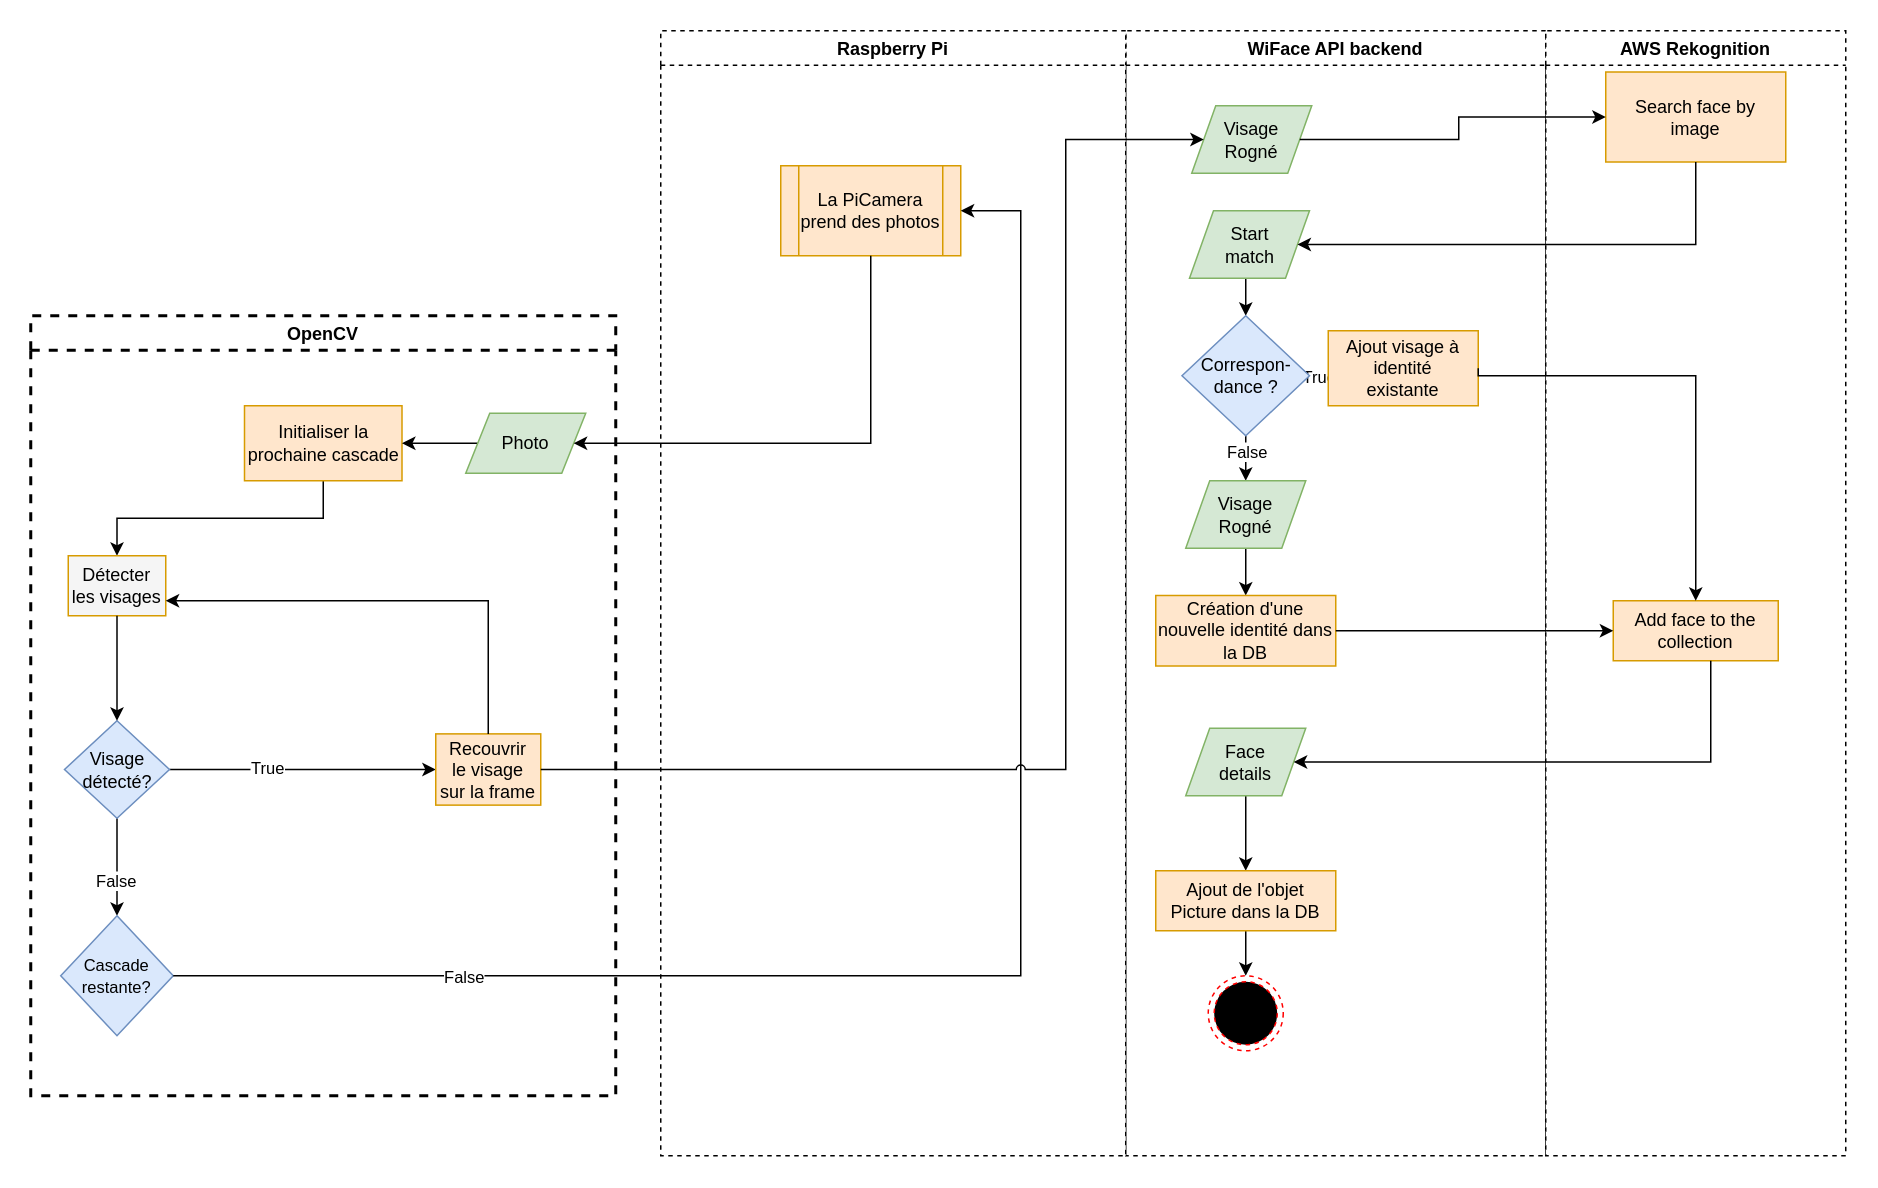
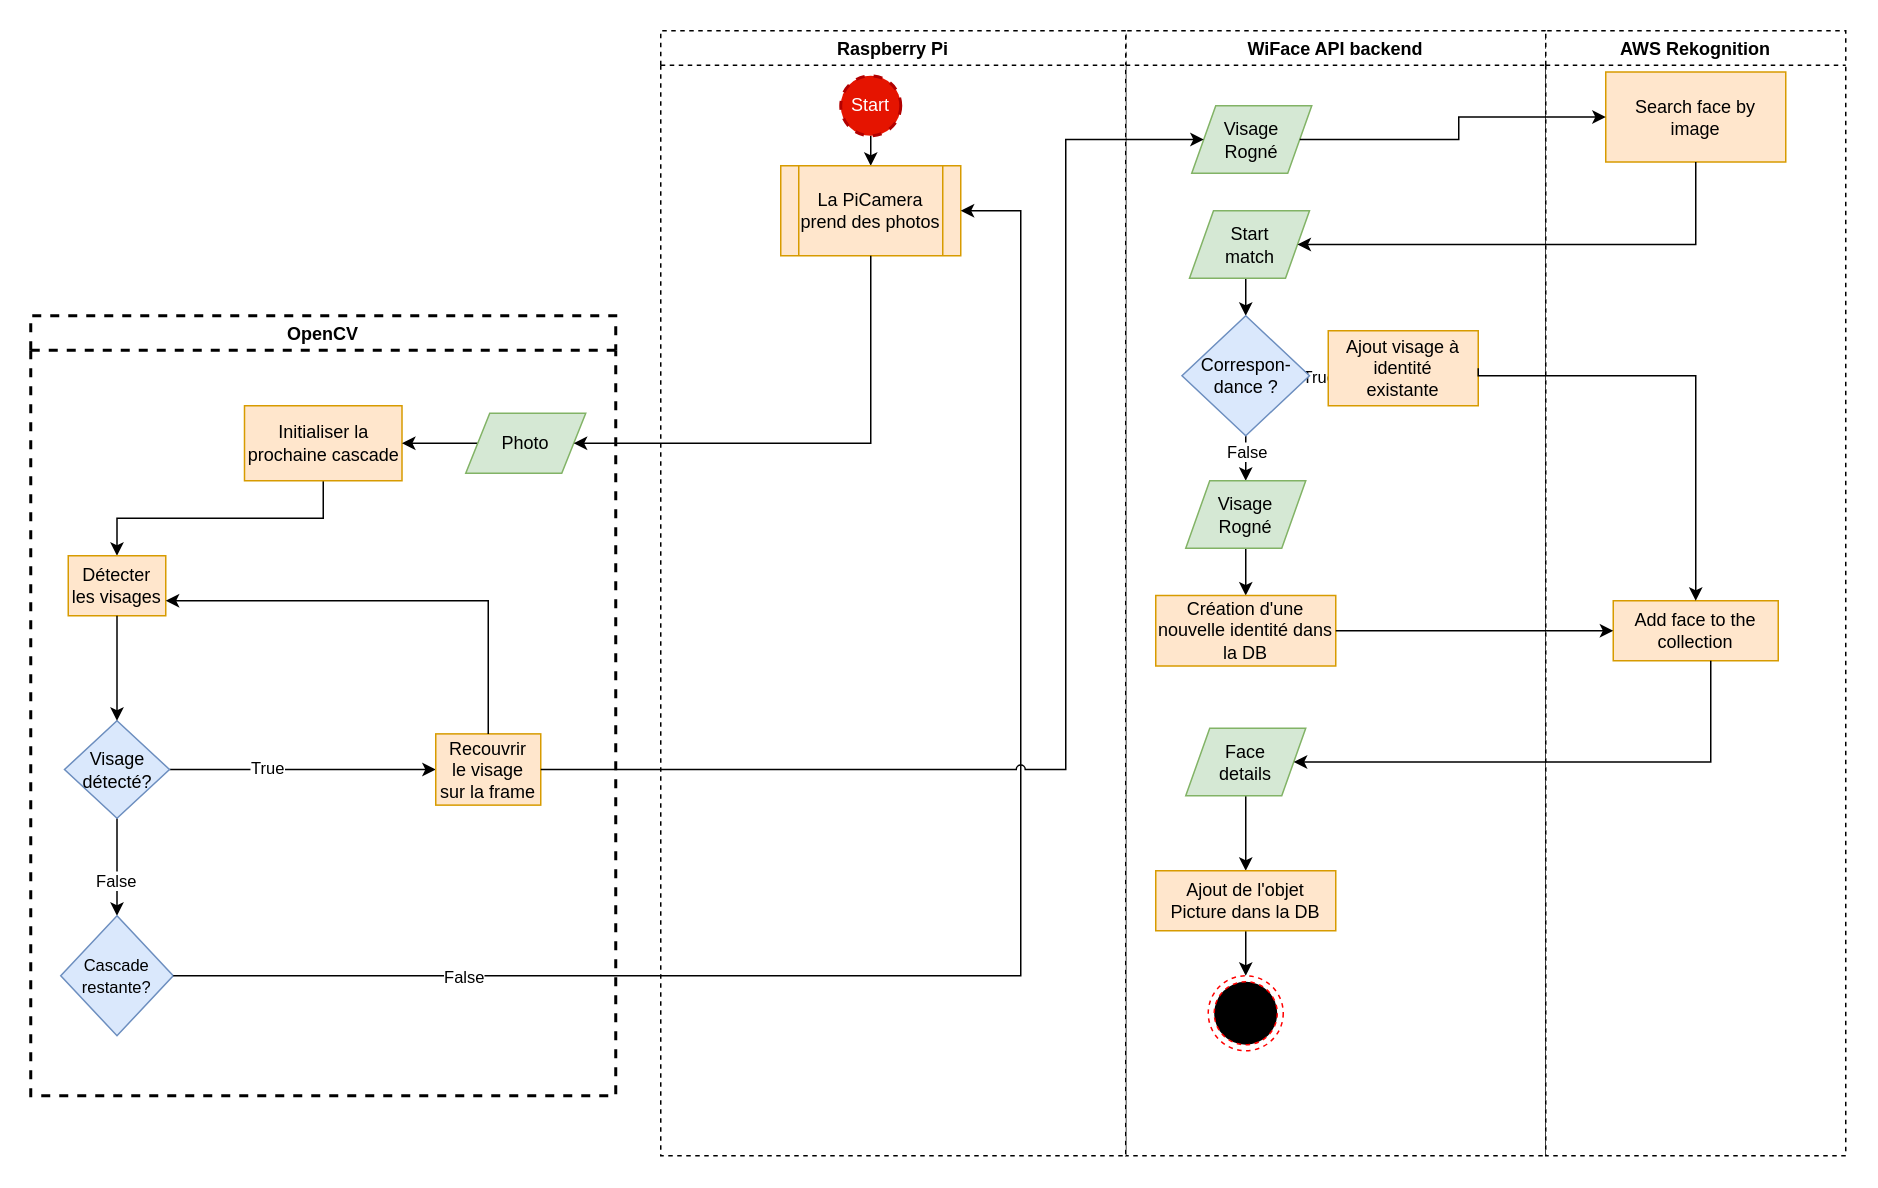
node "Start": added
edge "Start" -> "La PiCamera prend des photos": added
node "Détecter les visages": fillcolor #f5f5f5 -> #ffe6cc
